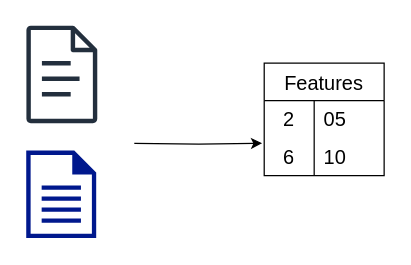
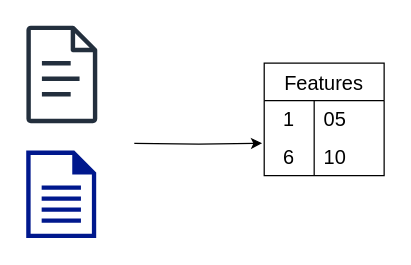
node "2": label "2" -> "1"
